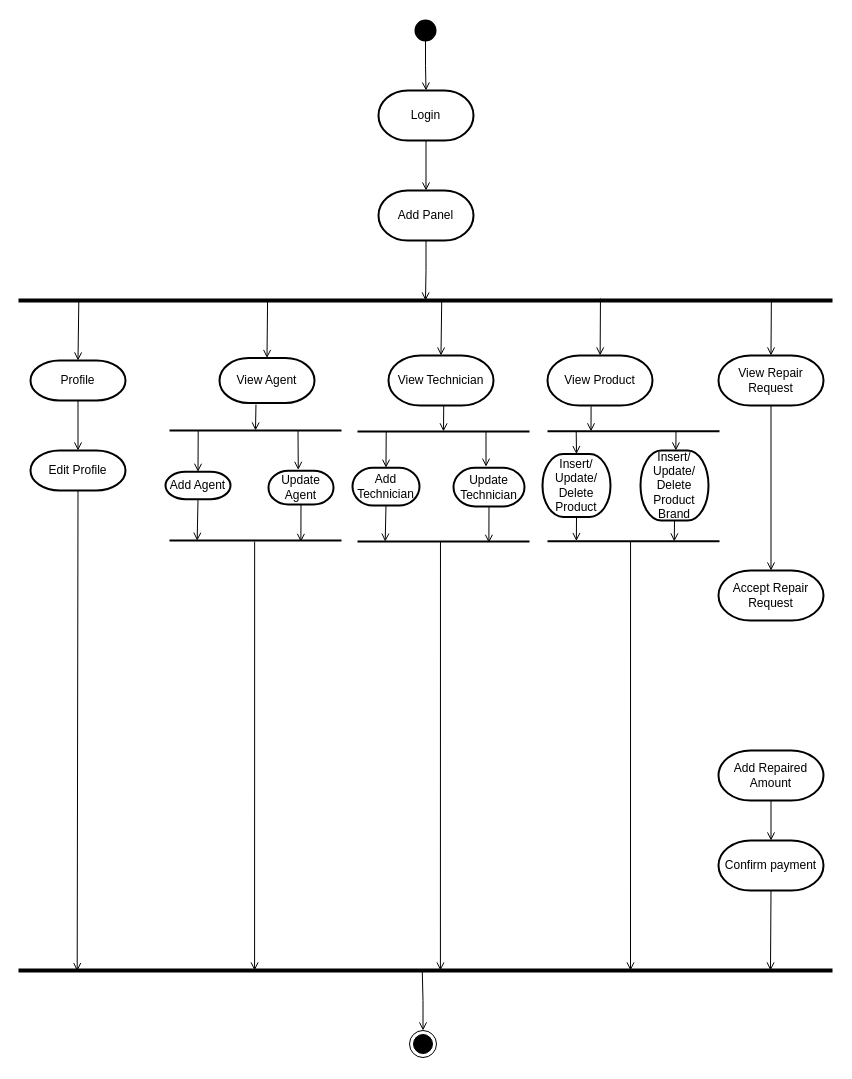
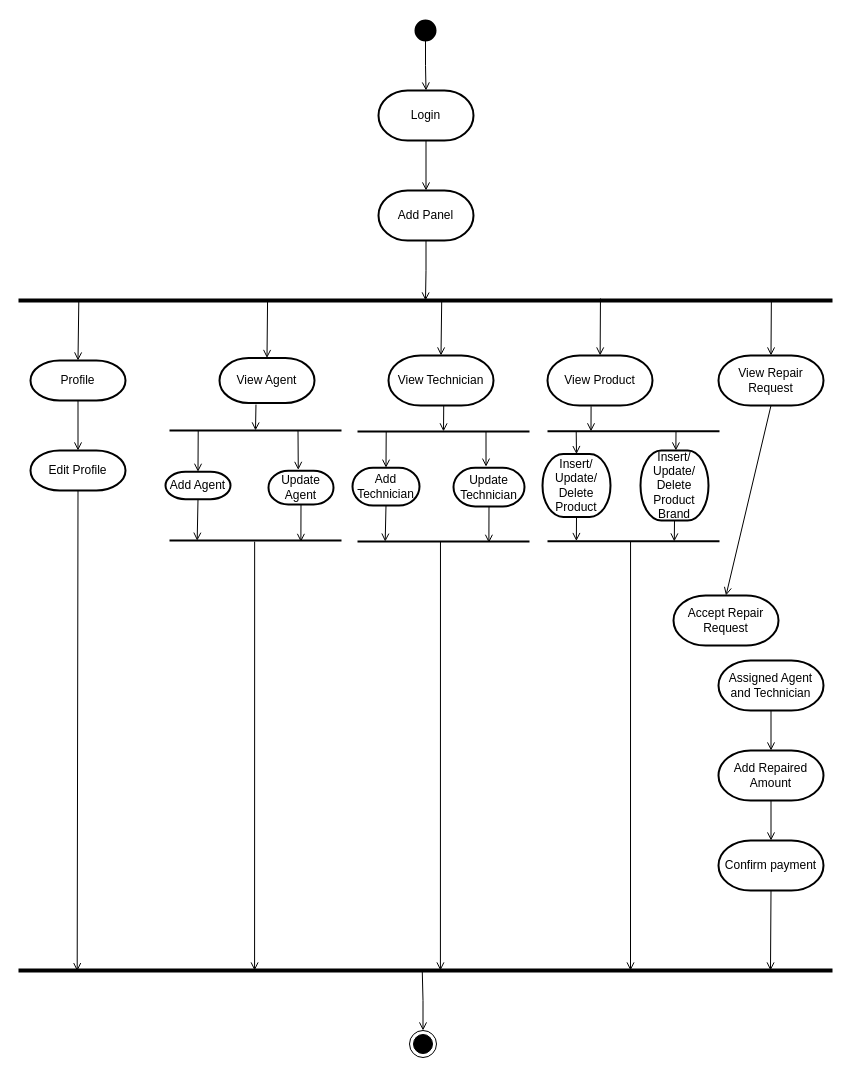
node "Accept Repair Request": moved (771, 596) -> (726, 621)
node "Assigned Agent and Technician": added
edge "Assigned Agent and Technician" -> "Add Repaired Amount": added
